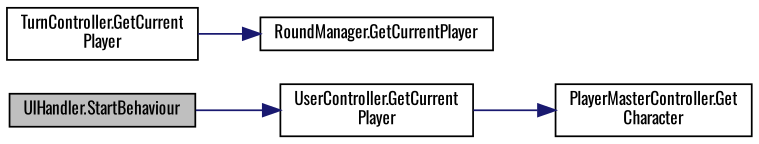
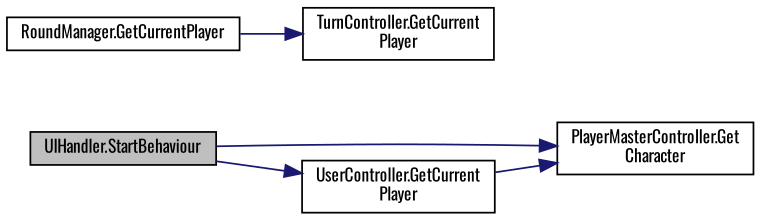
edge "TurnController.GetCurrent Player" -> "RoundManager.GetCurrentPlayer": reversed
edge "UIHandler.StartBehaviour" -> "PlayerMasterController.Get Character": added
